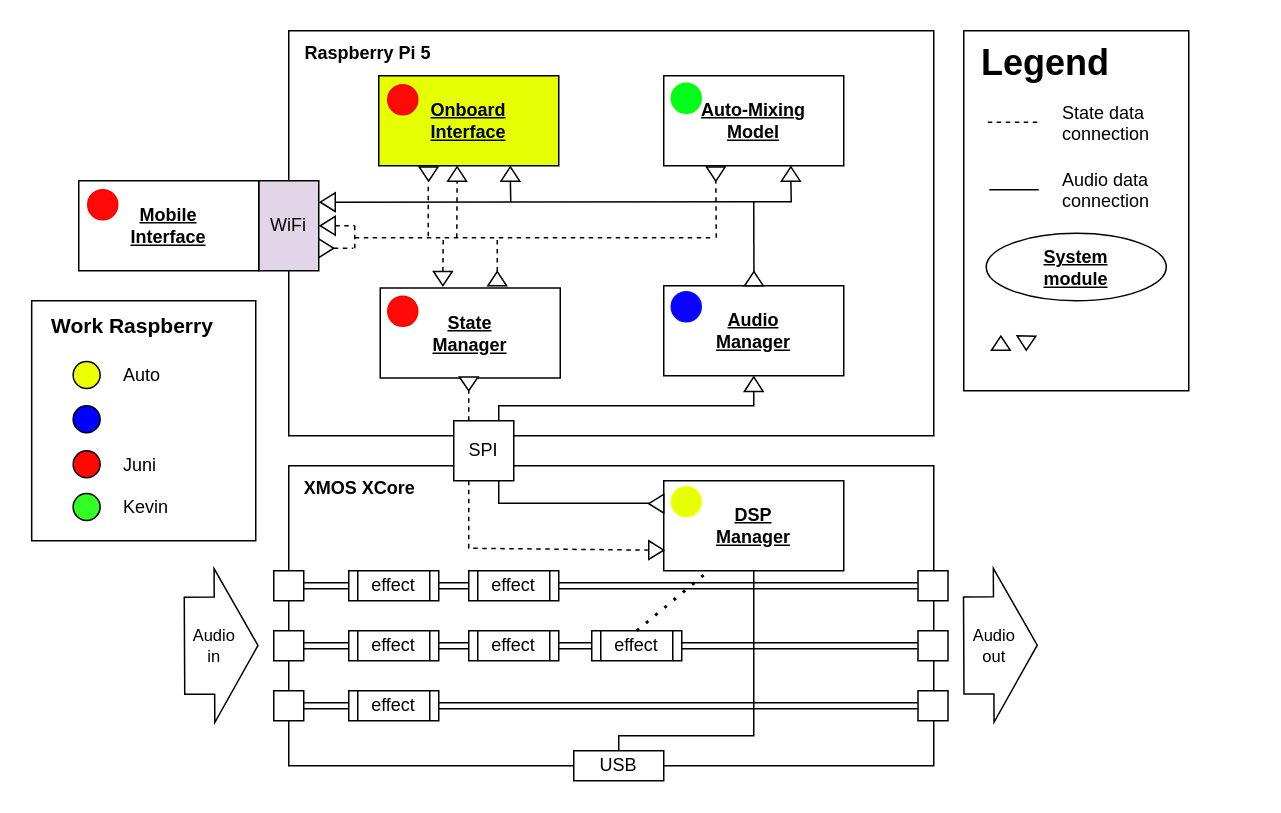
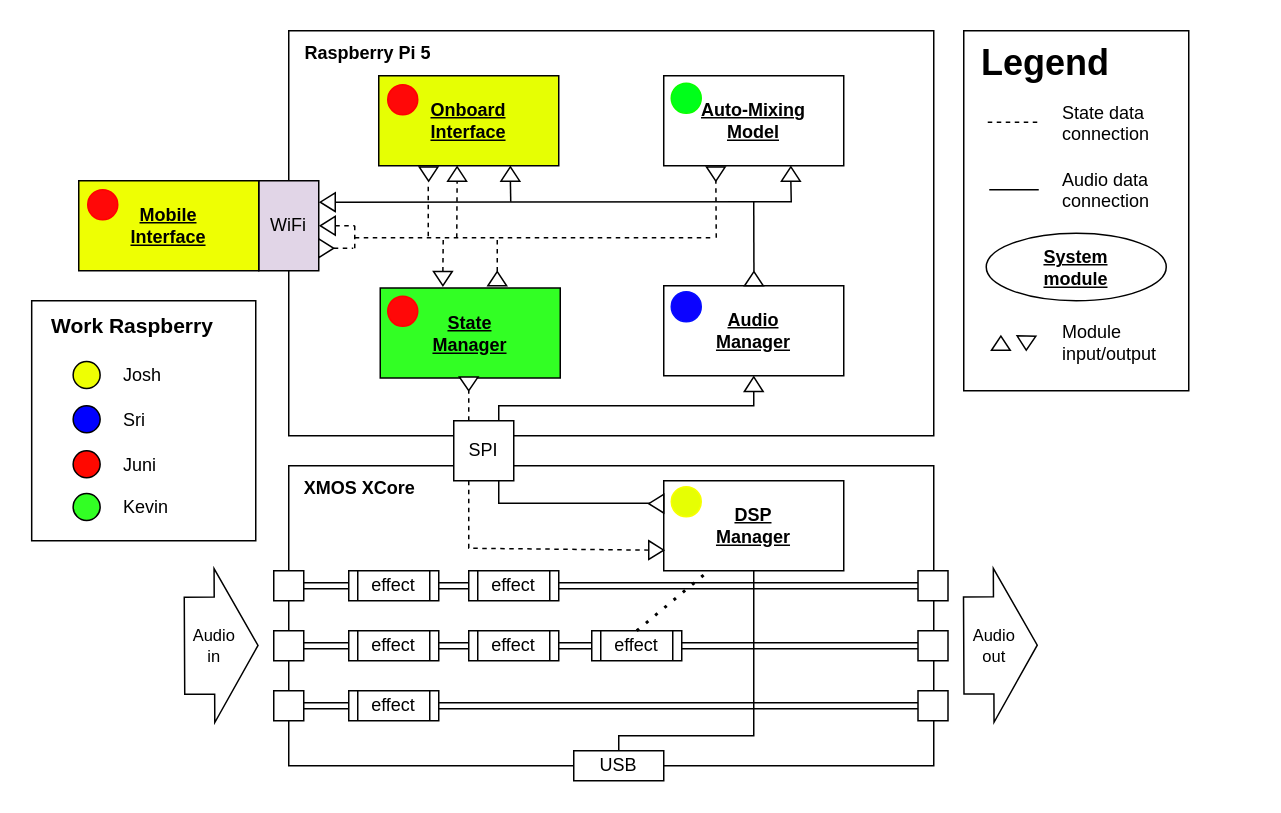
node "Mobile Interface": fillcolor #ffffff -> #eeff03
node "State Manager": fillcolor #ffffff -> #32ff24
node "Module input/output": added
node "Auto": label "Auto" -> "Josh"
node "Sri": added
